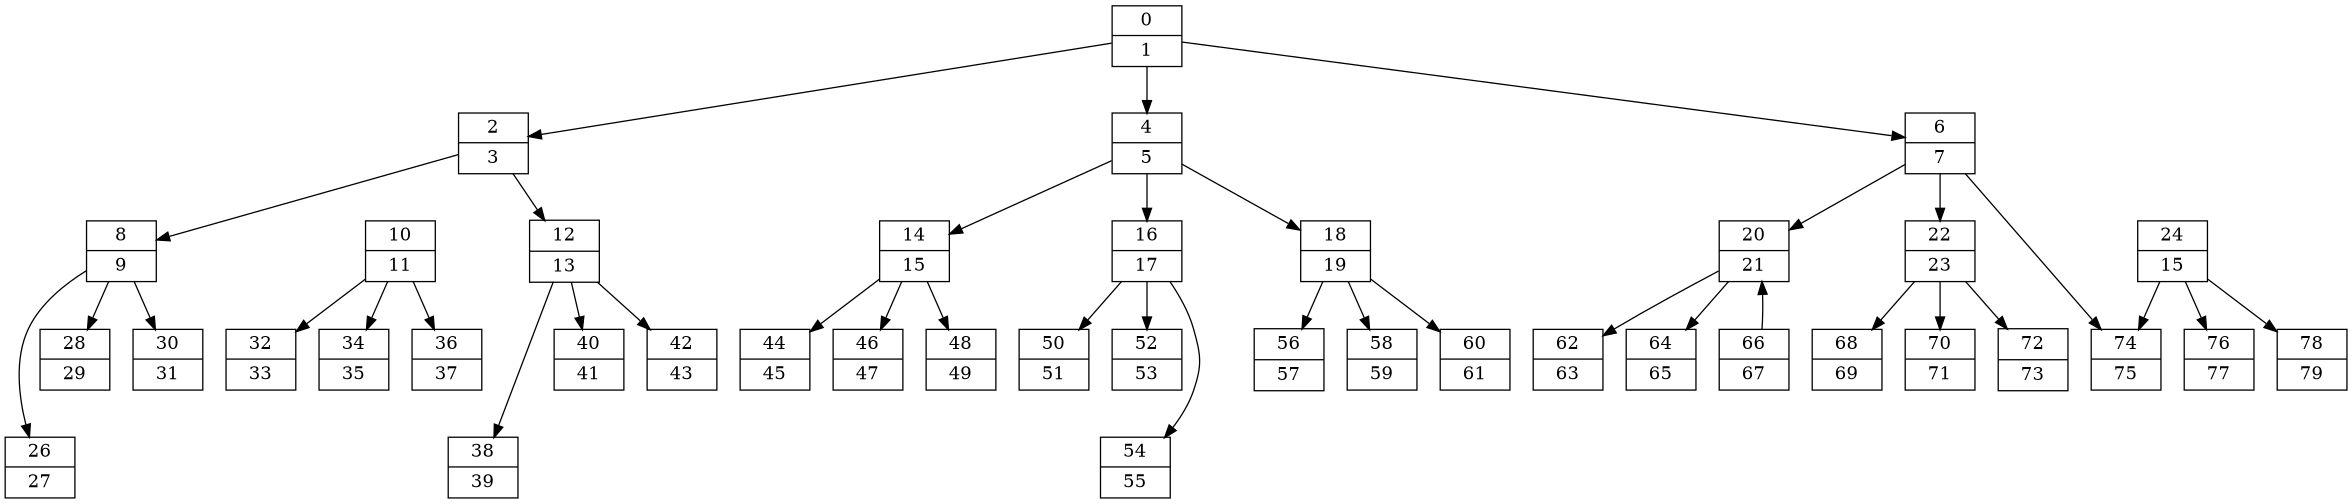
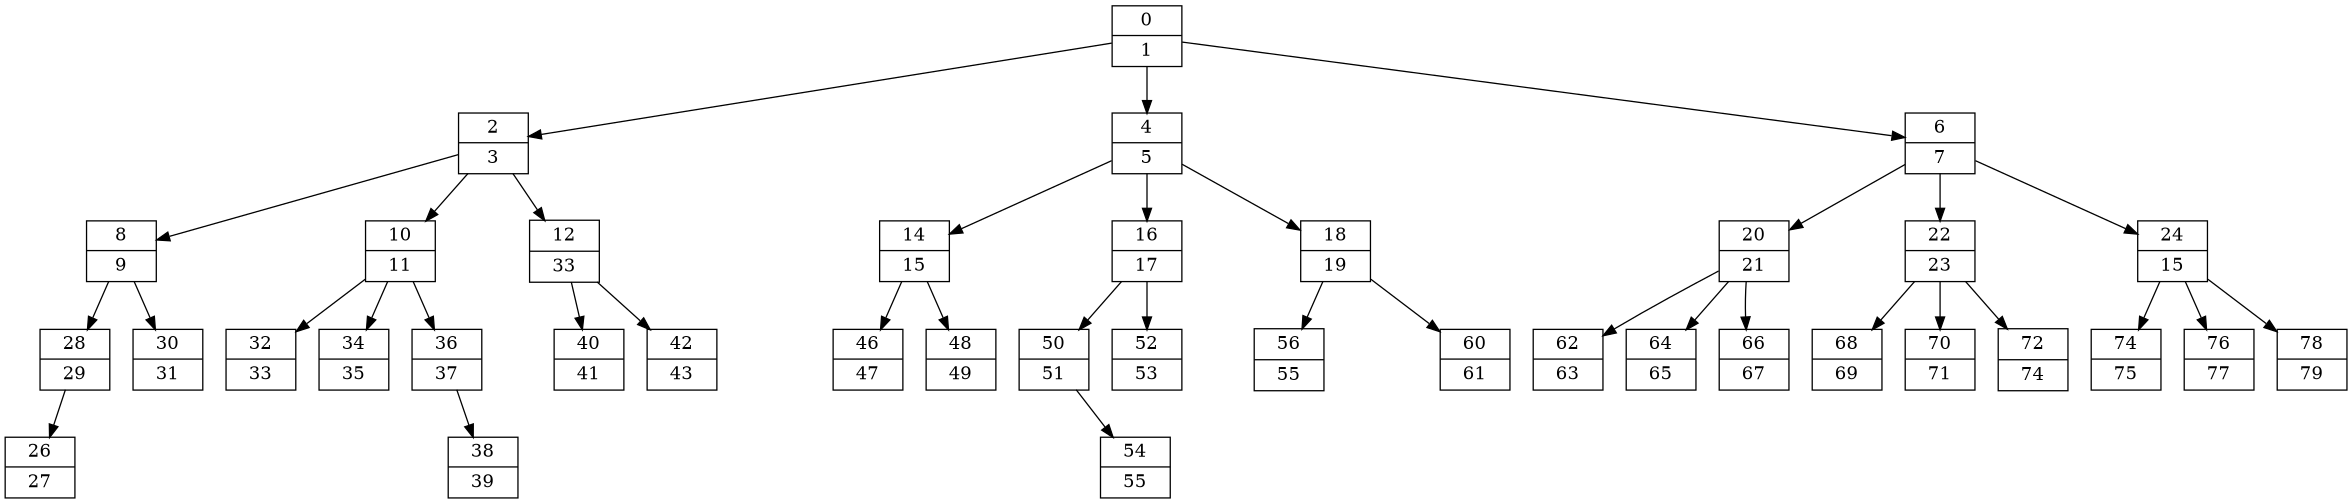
edge "2" -> "10": added
edge "6" -> "74": now "6" -> "24"
node "12": text "13" -> "33"
edge "66" -> "20": reversed
edge "8" -> "26": now "28" -> "26"
edge "12" -> "38": now "36" -> "38"
edge "16" -> "54": now "50" -> "54"
node "44": removed
node "58": removed
node "56": text "57" -> "55"
node "72": text "73" -> "74"
